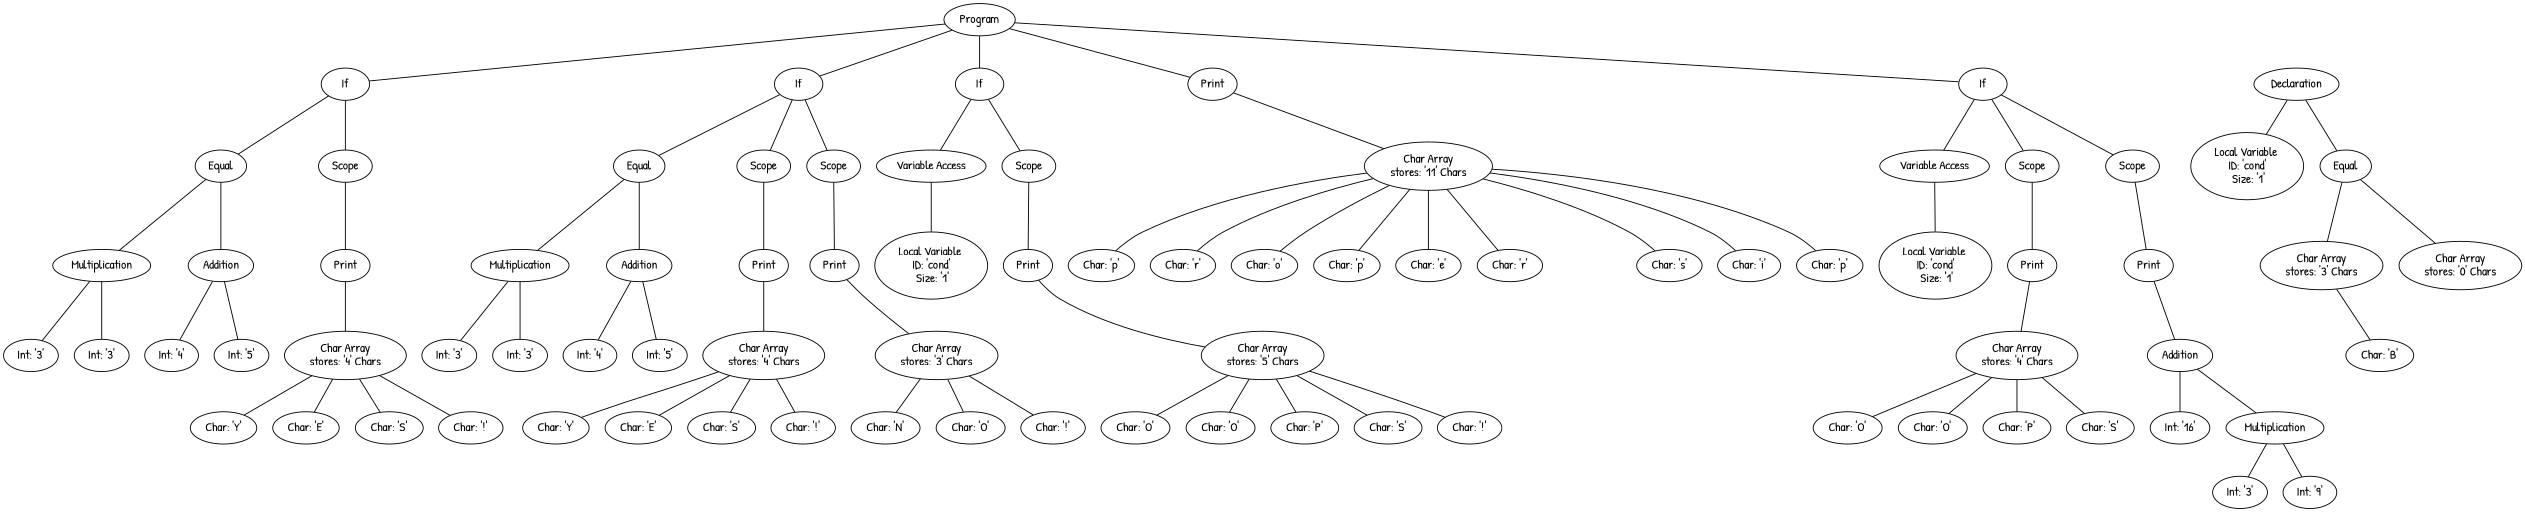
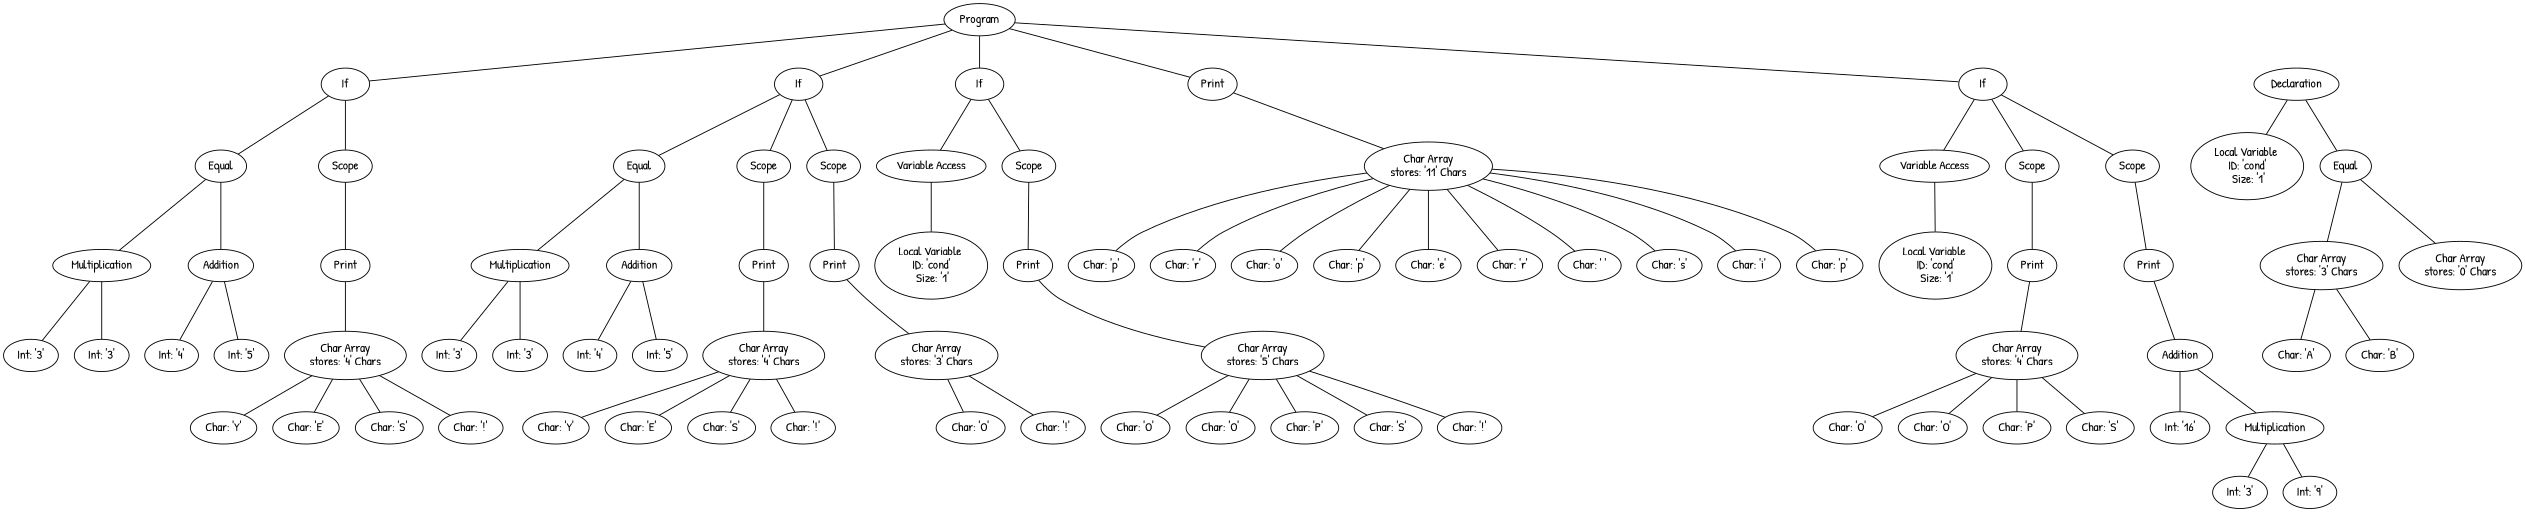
node "Char: ' '": added
node "Char: 'A'": added
node "Char: 'N'": removed
